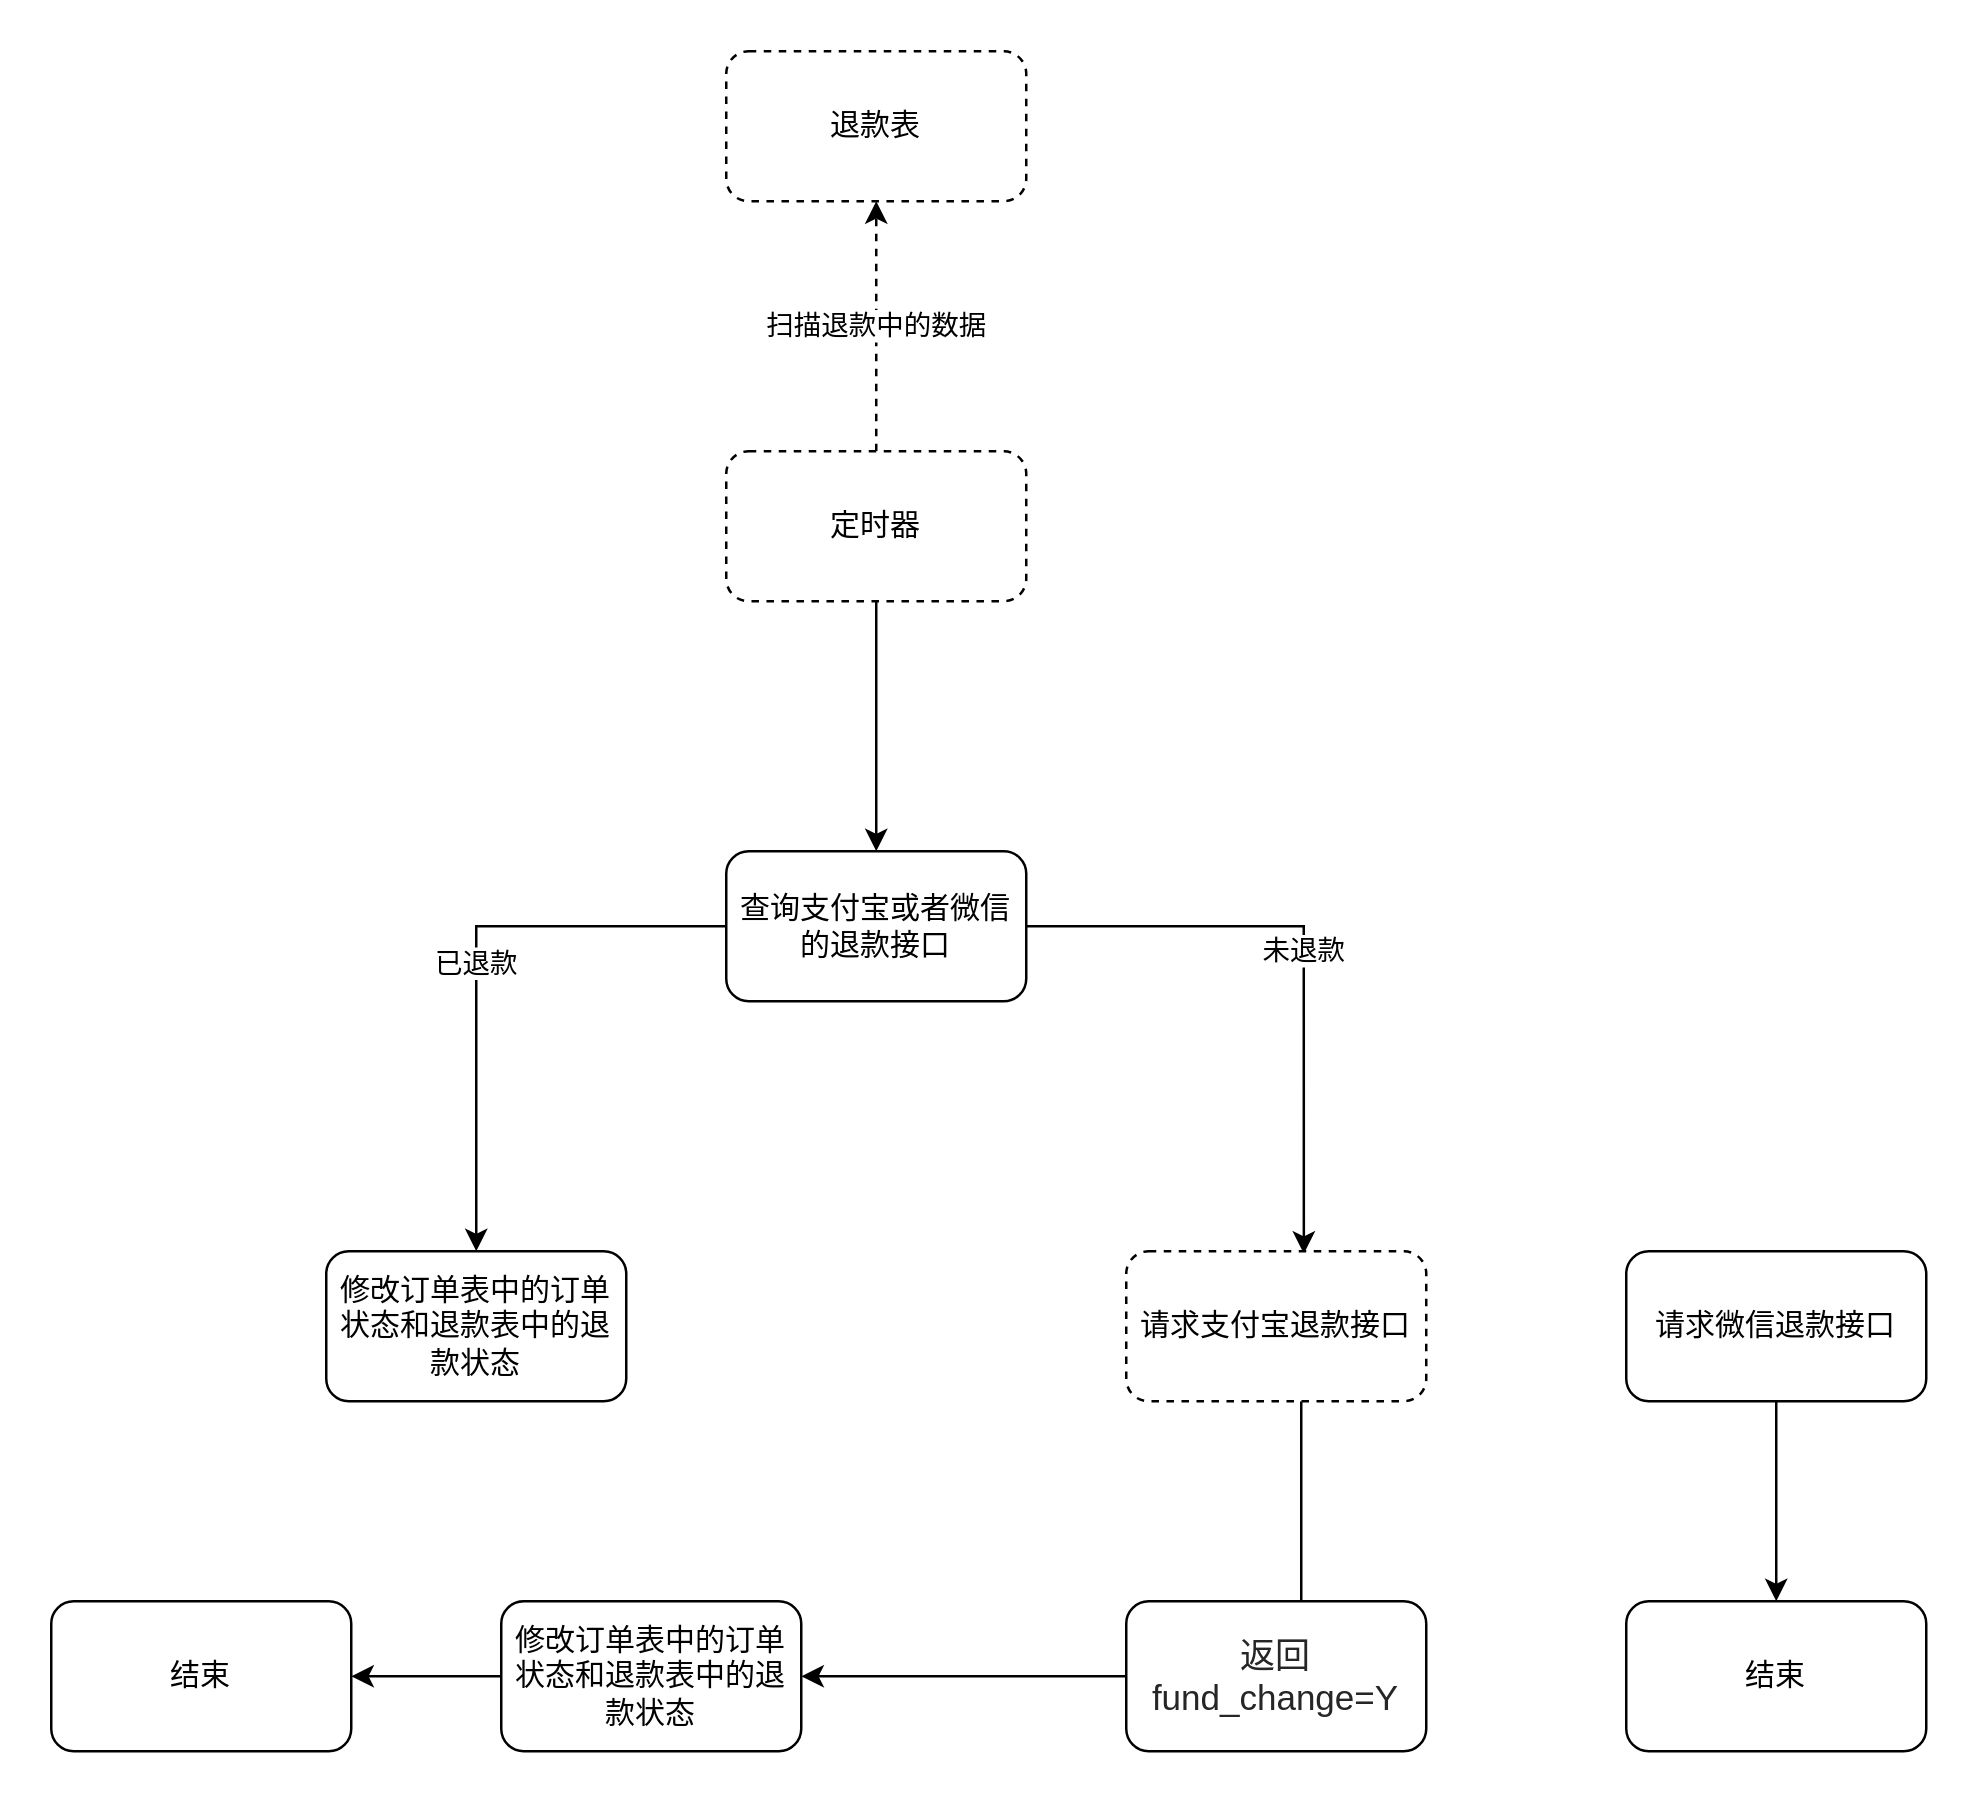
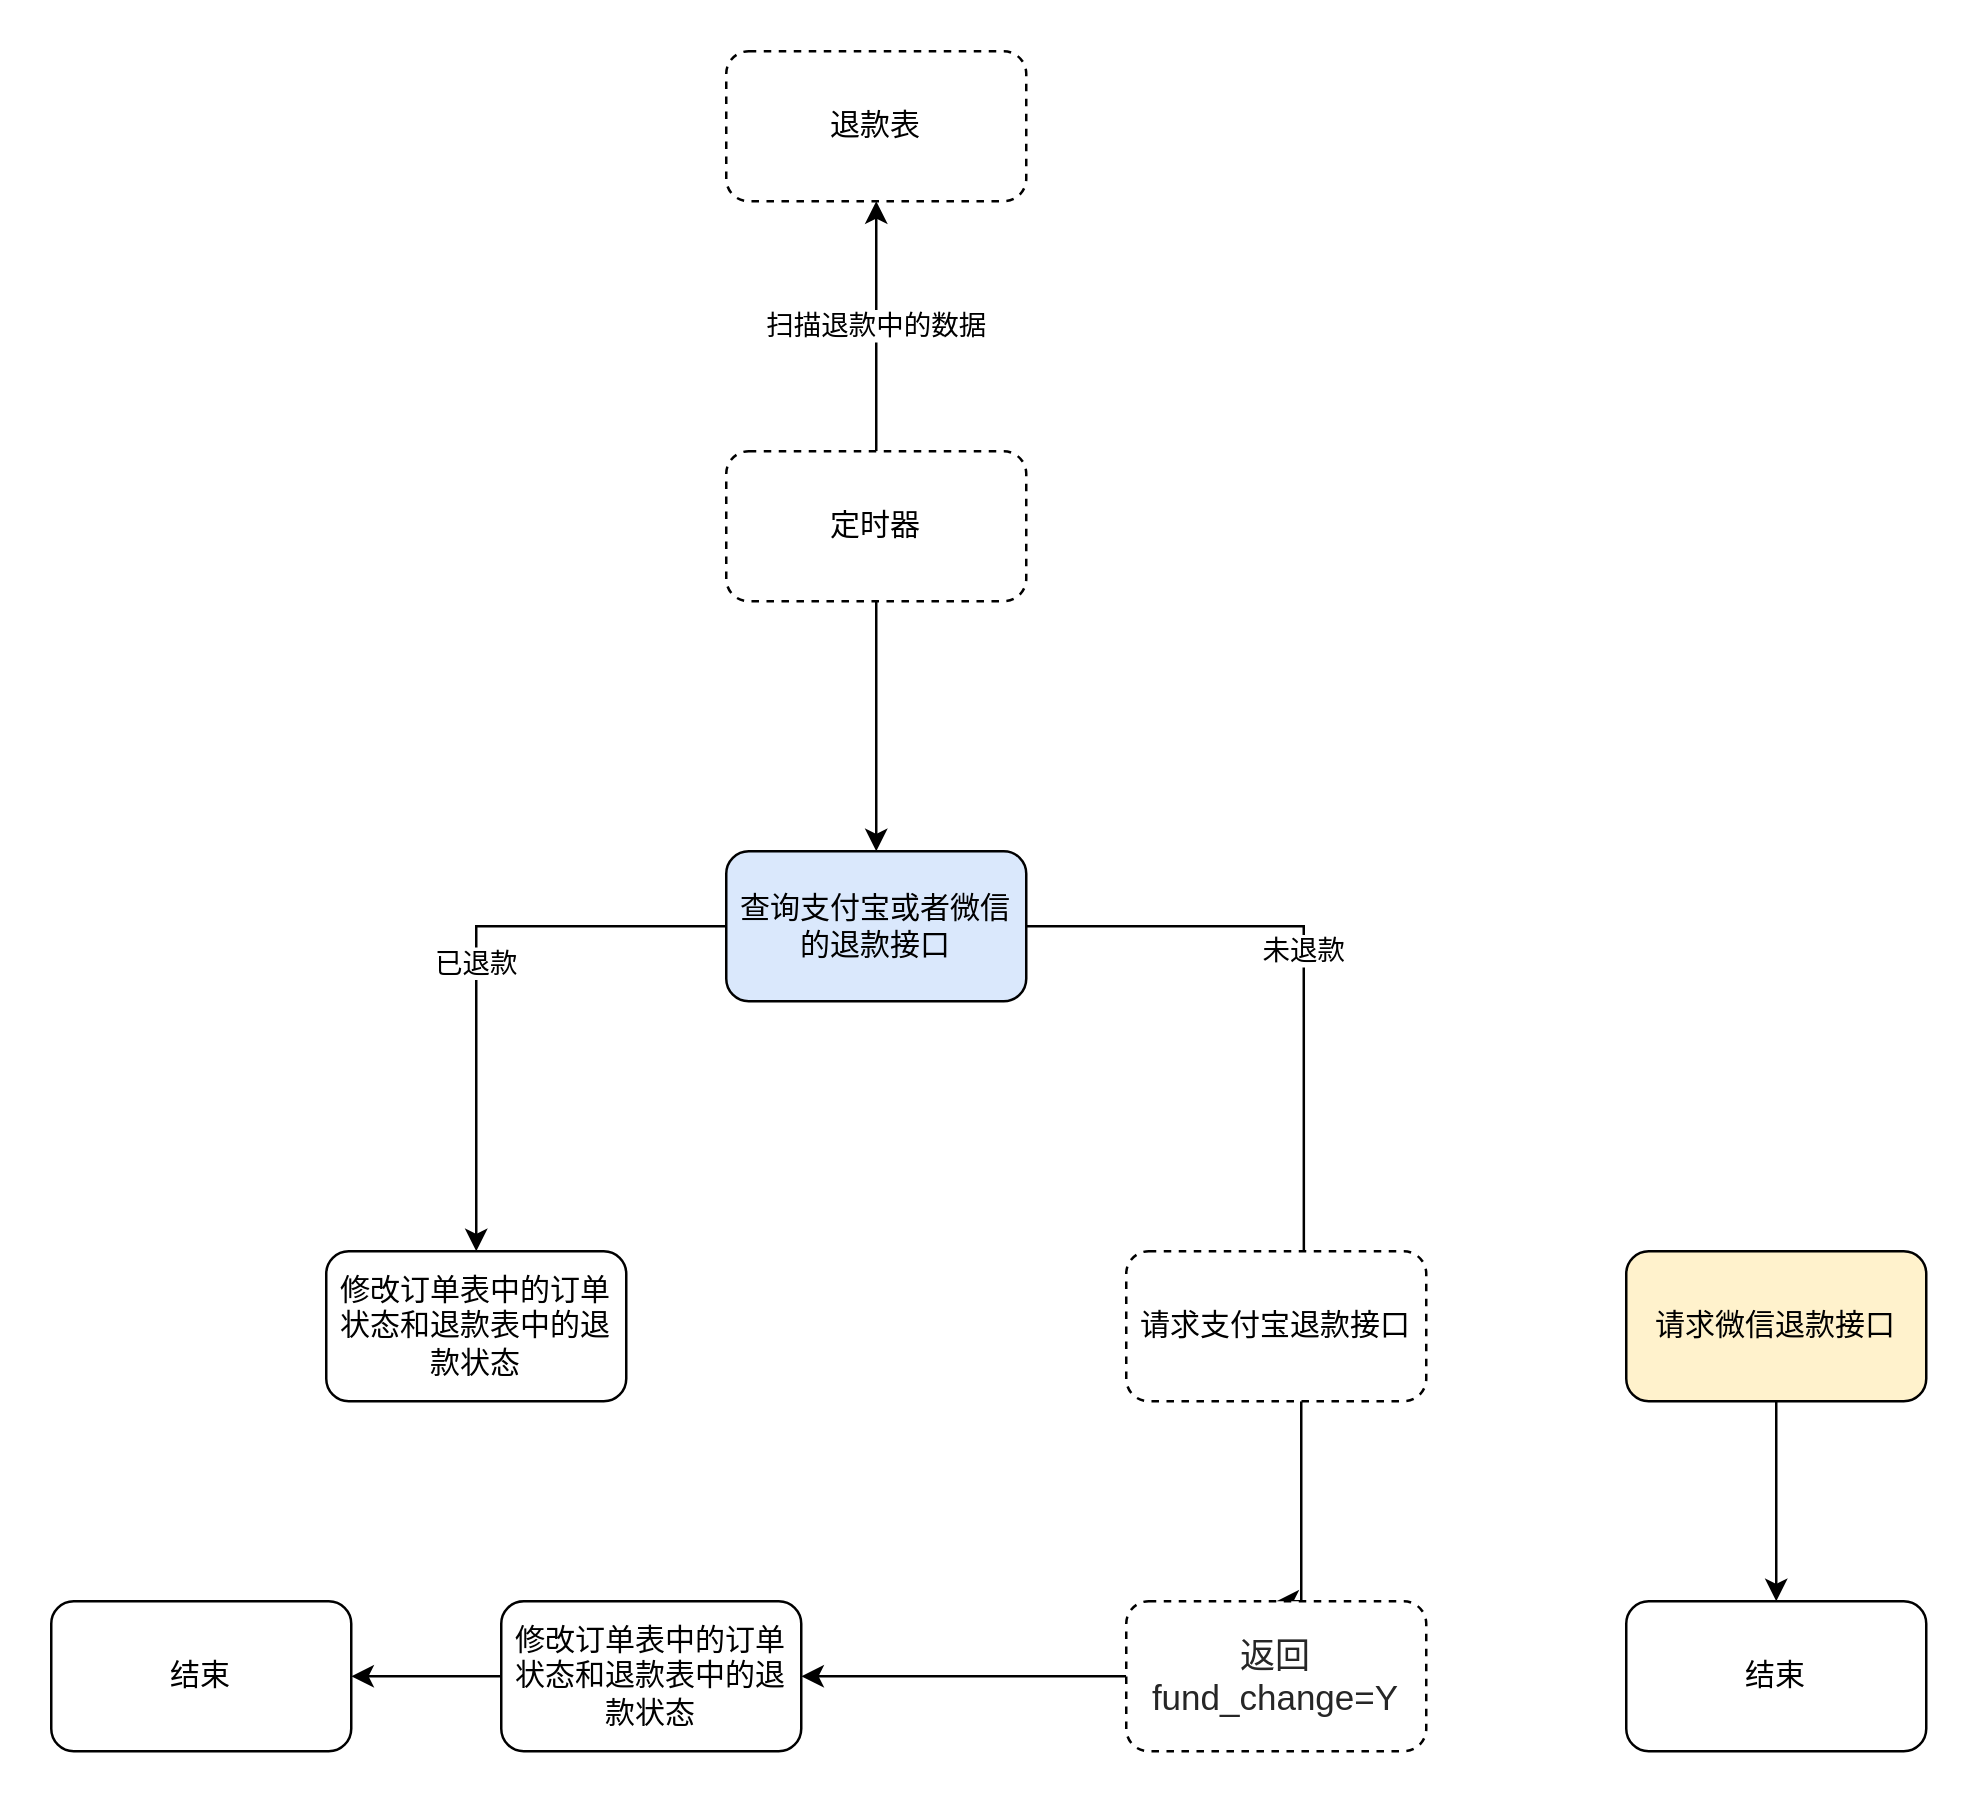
edge "定时器" -> "退款表": style dashed -> solid
node "查询支付宝或者微信的退款接口": fillcolor #ffffff -> #dae8fc
edge "查询支付宝或者微信的退款接口" -> "请求支付宝退款接口": arrowhead classic -> none
node "请求微信退款接口": fillcolor #ffffff -> #fff2cc
edge "请求支付宝退款接口" -- "返回fund_change=Y": arrowhead none -> classic
node "返回fund_change=Y": style solid -> dashed
